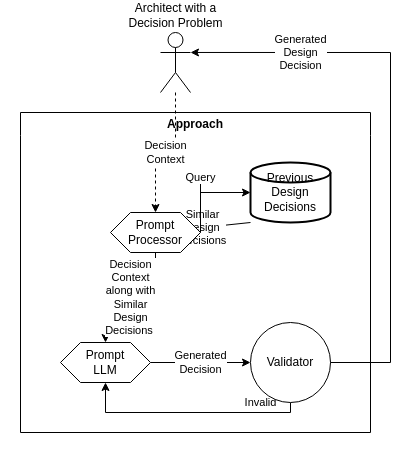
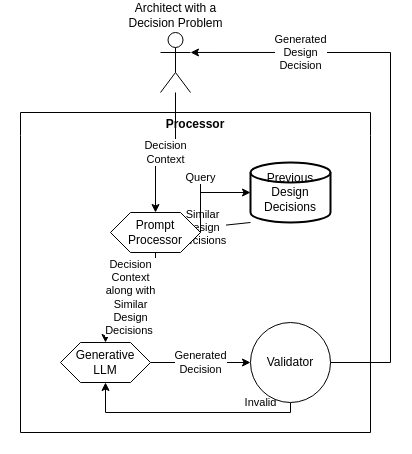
edge "Architect with a Decision Problem" -> "Prompt Processor": style dashed -> solid
node "Approach": label "Approach" -> "Processor"
node "Prompt LLM": label "Prompt LLM" -> "Generative LLM"
